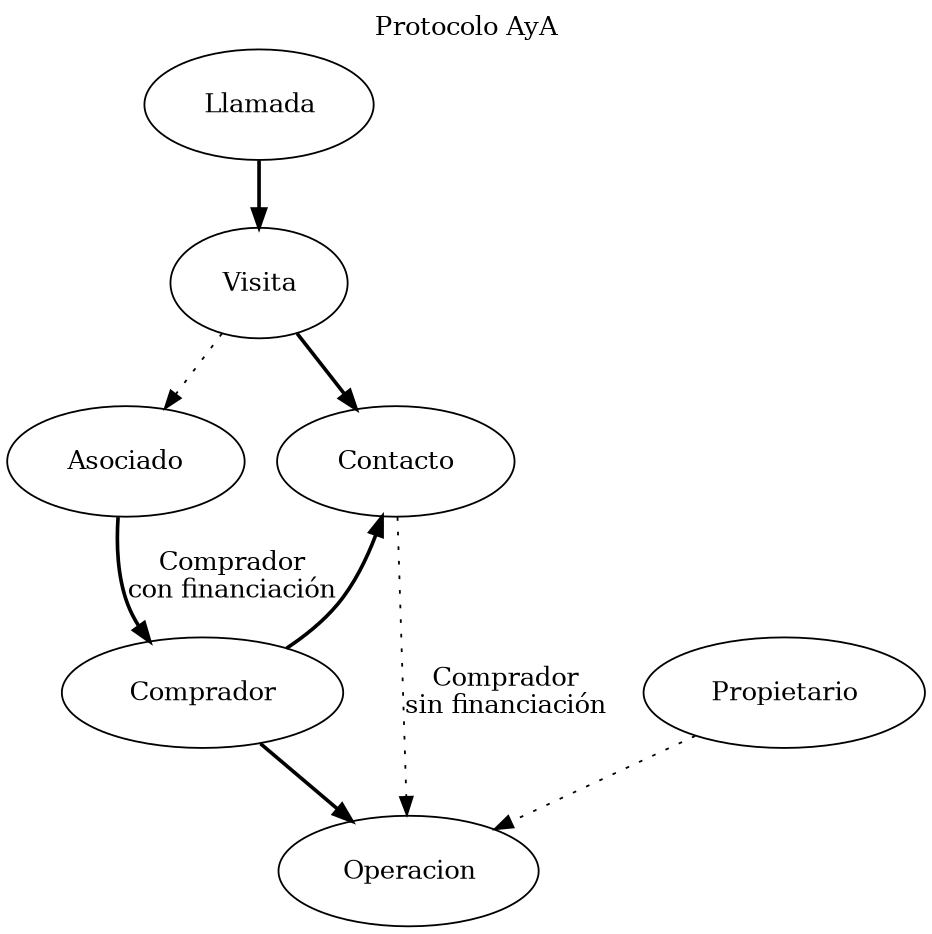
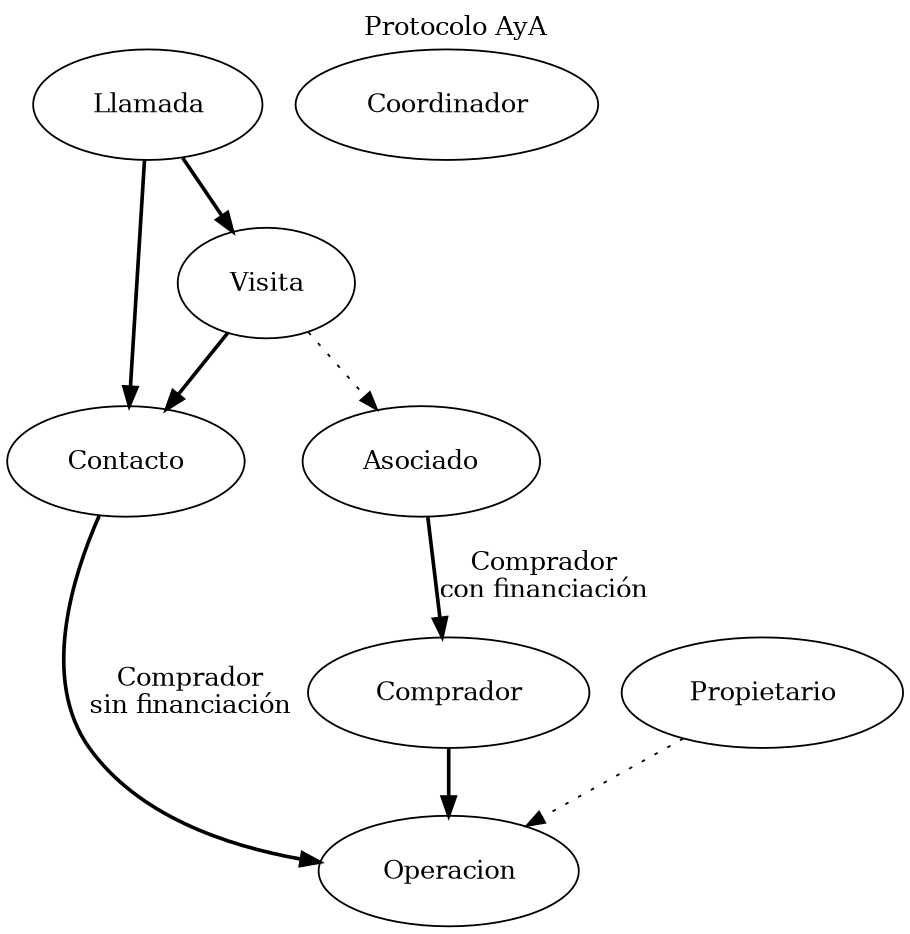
node "Coordinador": added
edge "Contacto" -- "Comprador": now "Contacto" -- "Llamada"
edge "Contacto" -- "Operacion": style dotted -> bold
